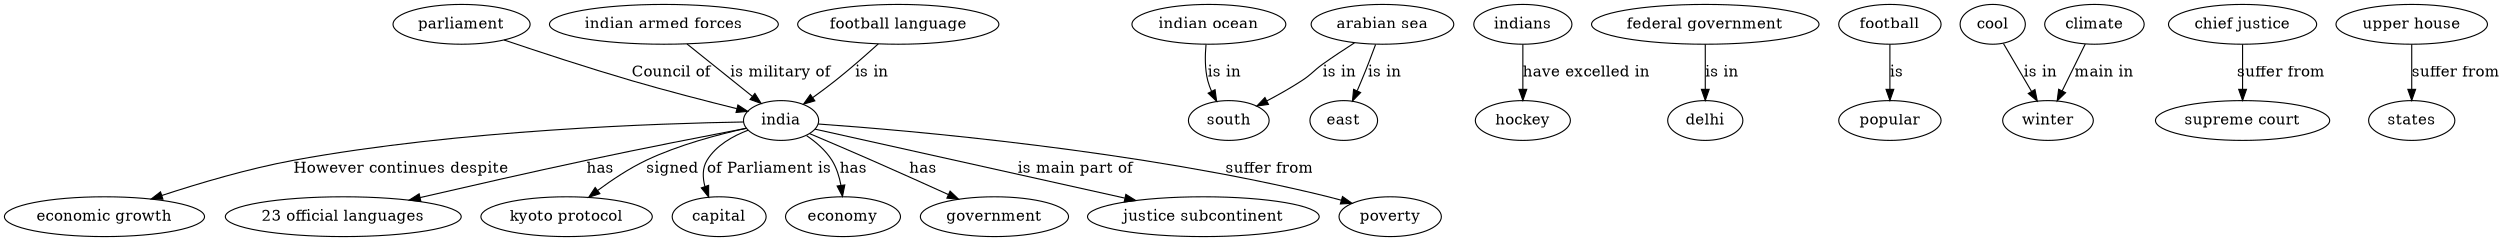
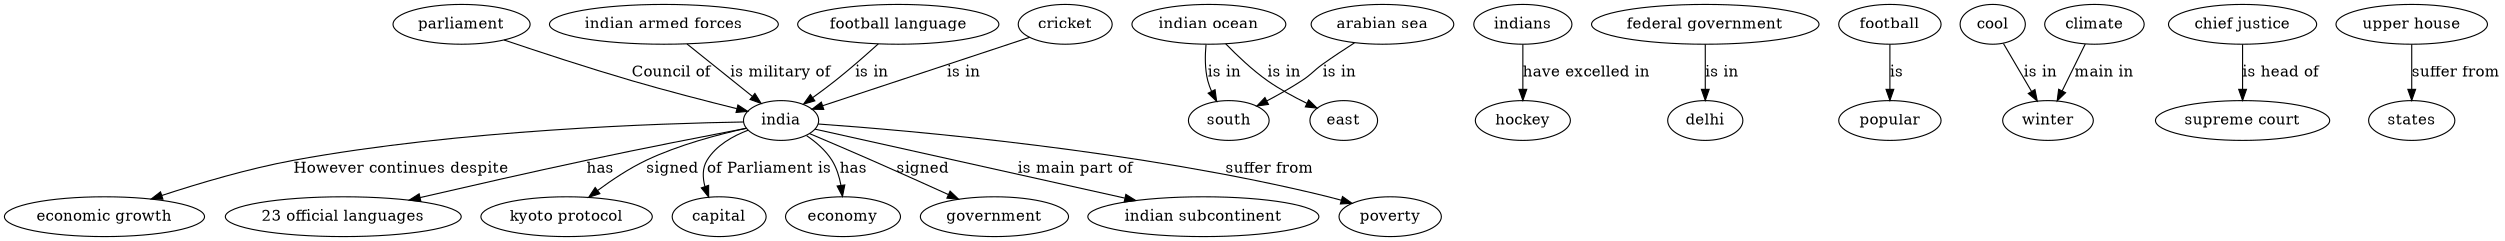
node "cricket": added
edge "arabian sea" -> "east": now "indian ocean" -> "east"
edge "chief justice" -> "supreme court": label "suffer from" -> "is head of"
edge "india" -> "government": label "has" -> "signed"
node "justice subcontinent": label "justice subcontinent" -> "indian subcontinent"
